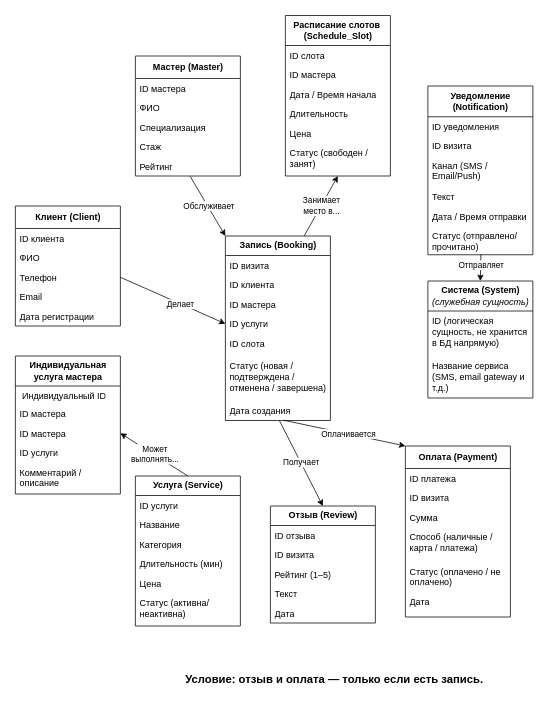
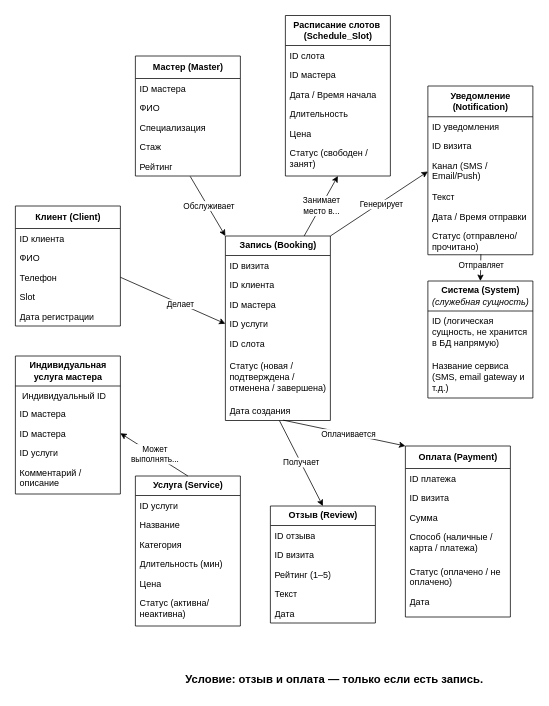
edge "Запись (Booking)" -> "Канал (SMS / Email/Push)": added, label "Генерирует"
node "Email": label "Email" -> "Slot"
